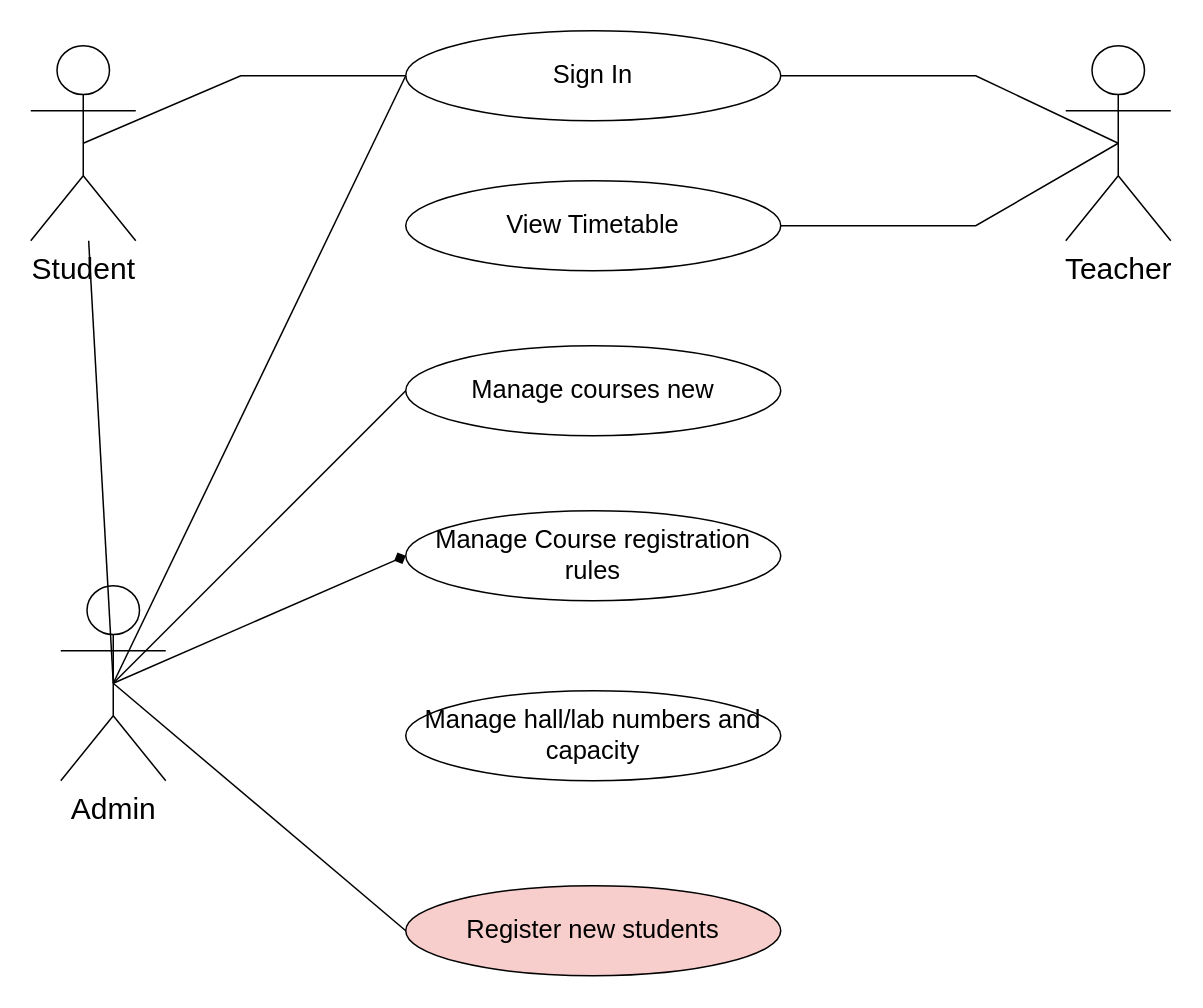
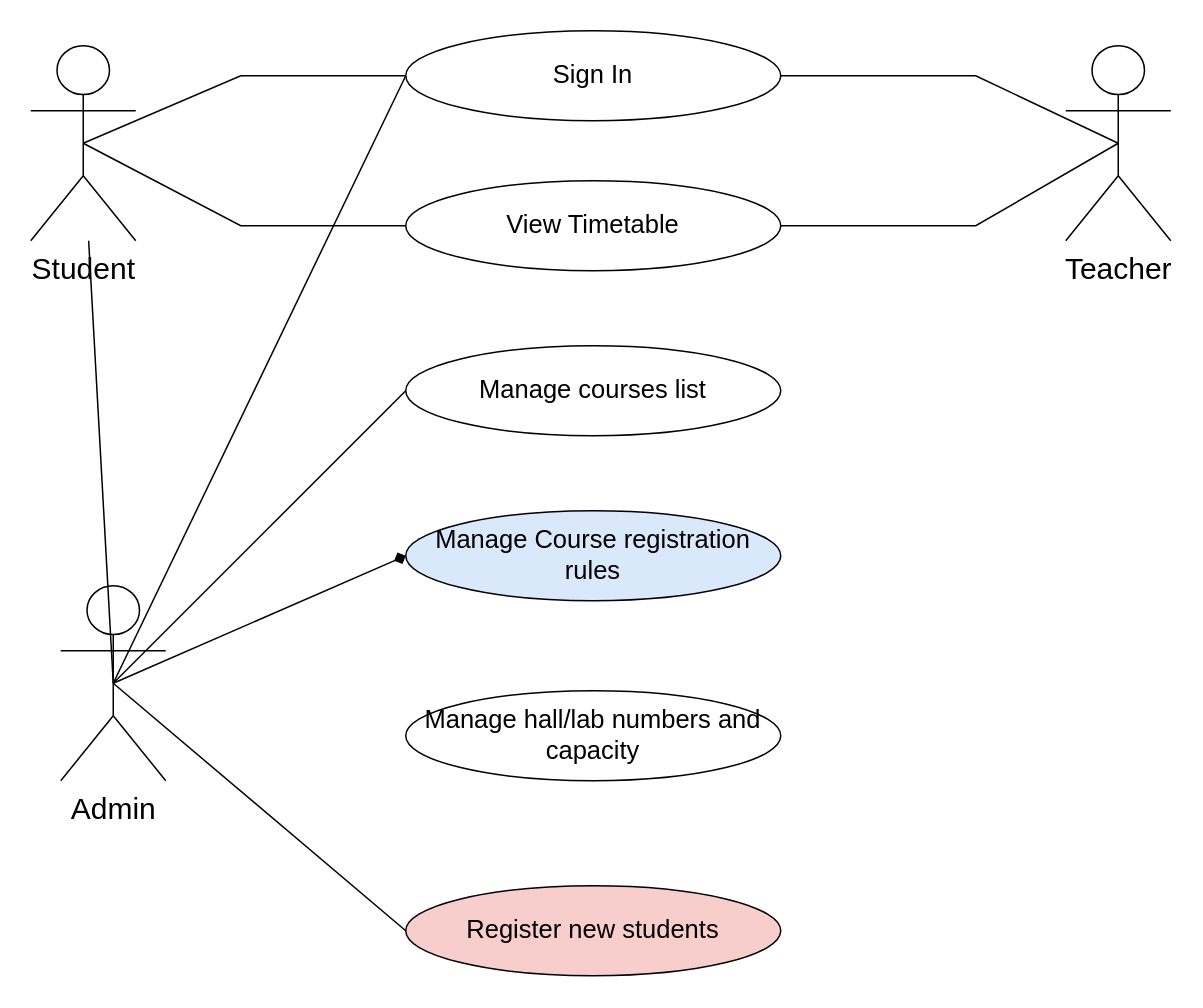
edge "Student" -- "View Timetable": added
node "Manage courses new": label "Manage courses new" -> "Manage courses list"
node "Manage Course registration rules": fillcolor #ffffff -> #dae8fc
